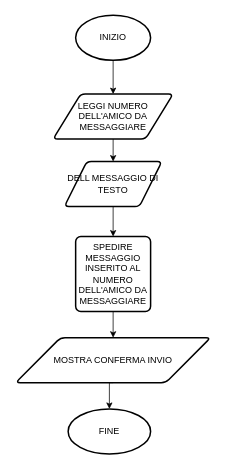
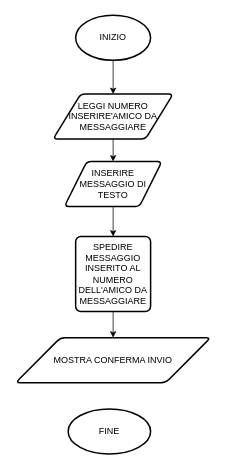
node "LEGGI NUMERO DELL'AMICO DA MESSAGGIARE": label "LEGGI NUMERO DELL'AMICO DA MESSAGGIARE" -> "LEGGI NUMERO INSERIRE'AMICO DA MESSAGGIARE"
node "DELL MESSAGGIO DI TESTO": label "DELL MESSAGGIO DI TESTO" -> "INSERIRE MESSAGGIO DI TESTO"
edge "MOSTRA CONFERMA INVIO" -> "FINE": removed
